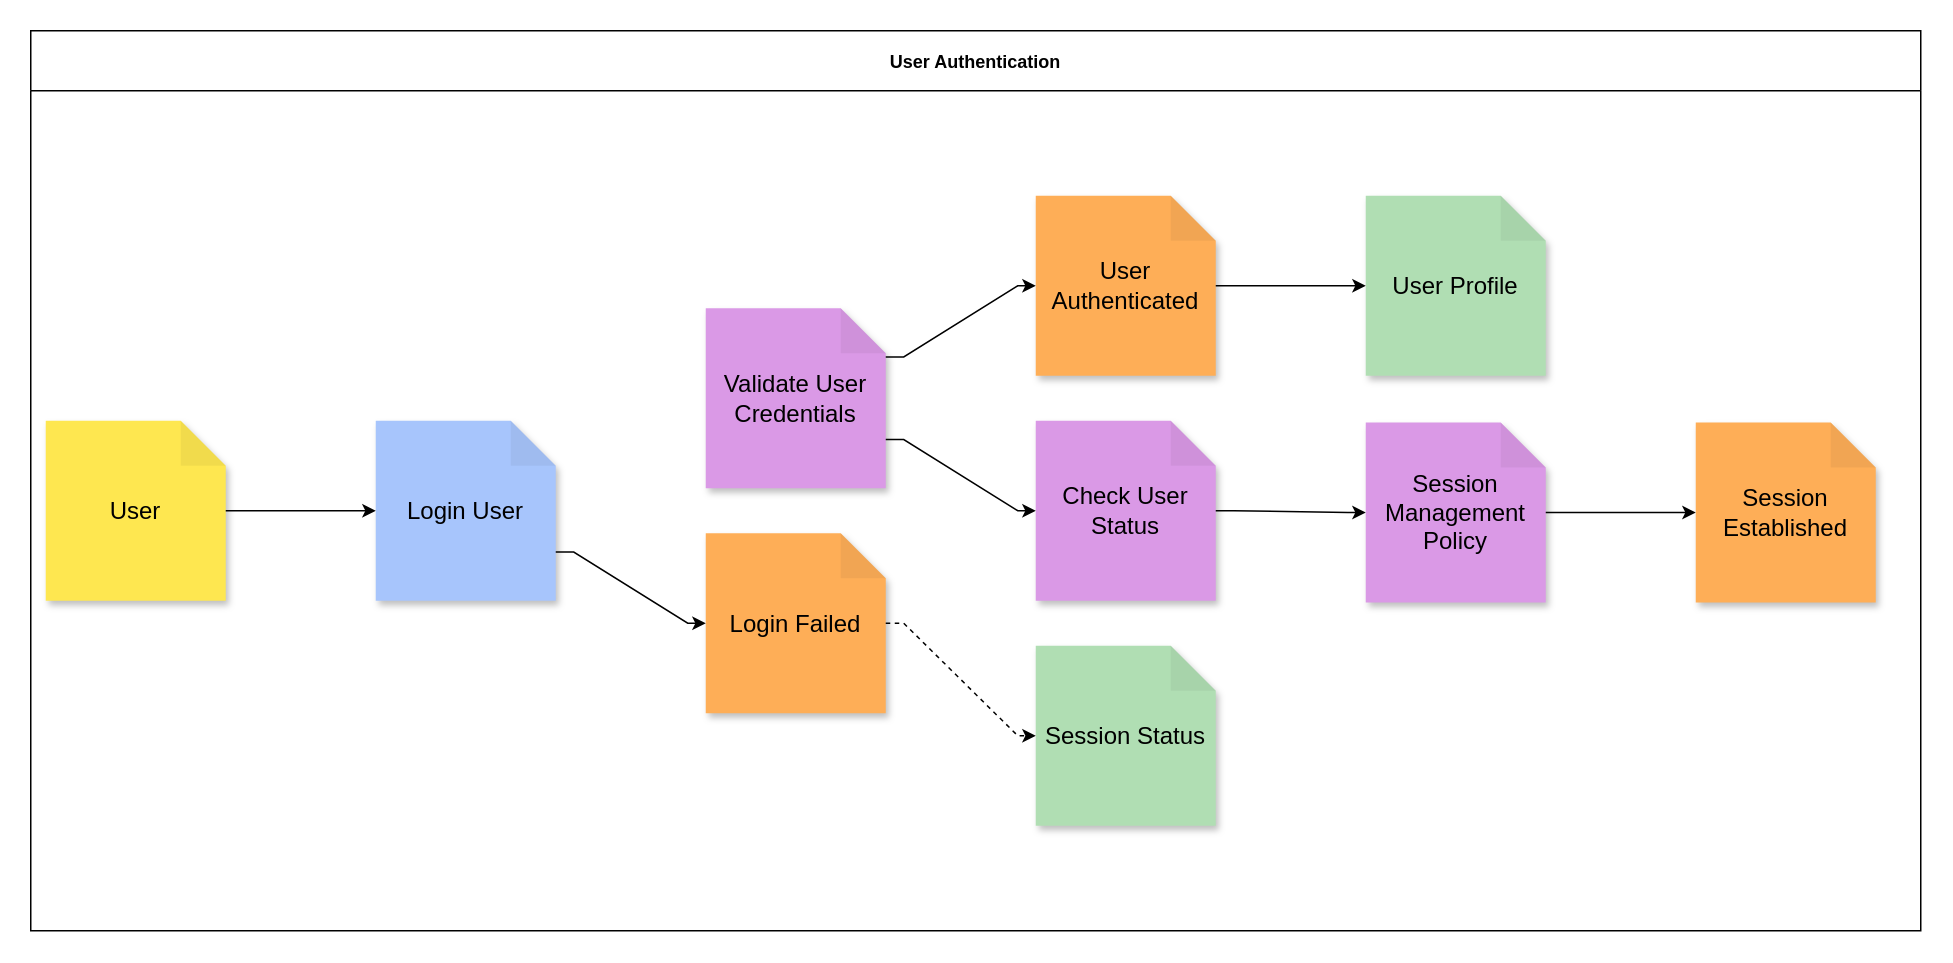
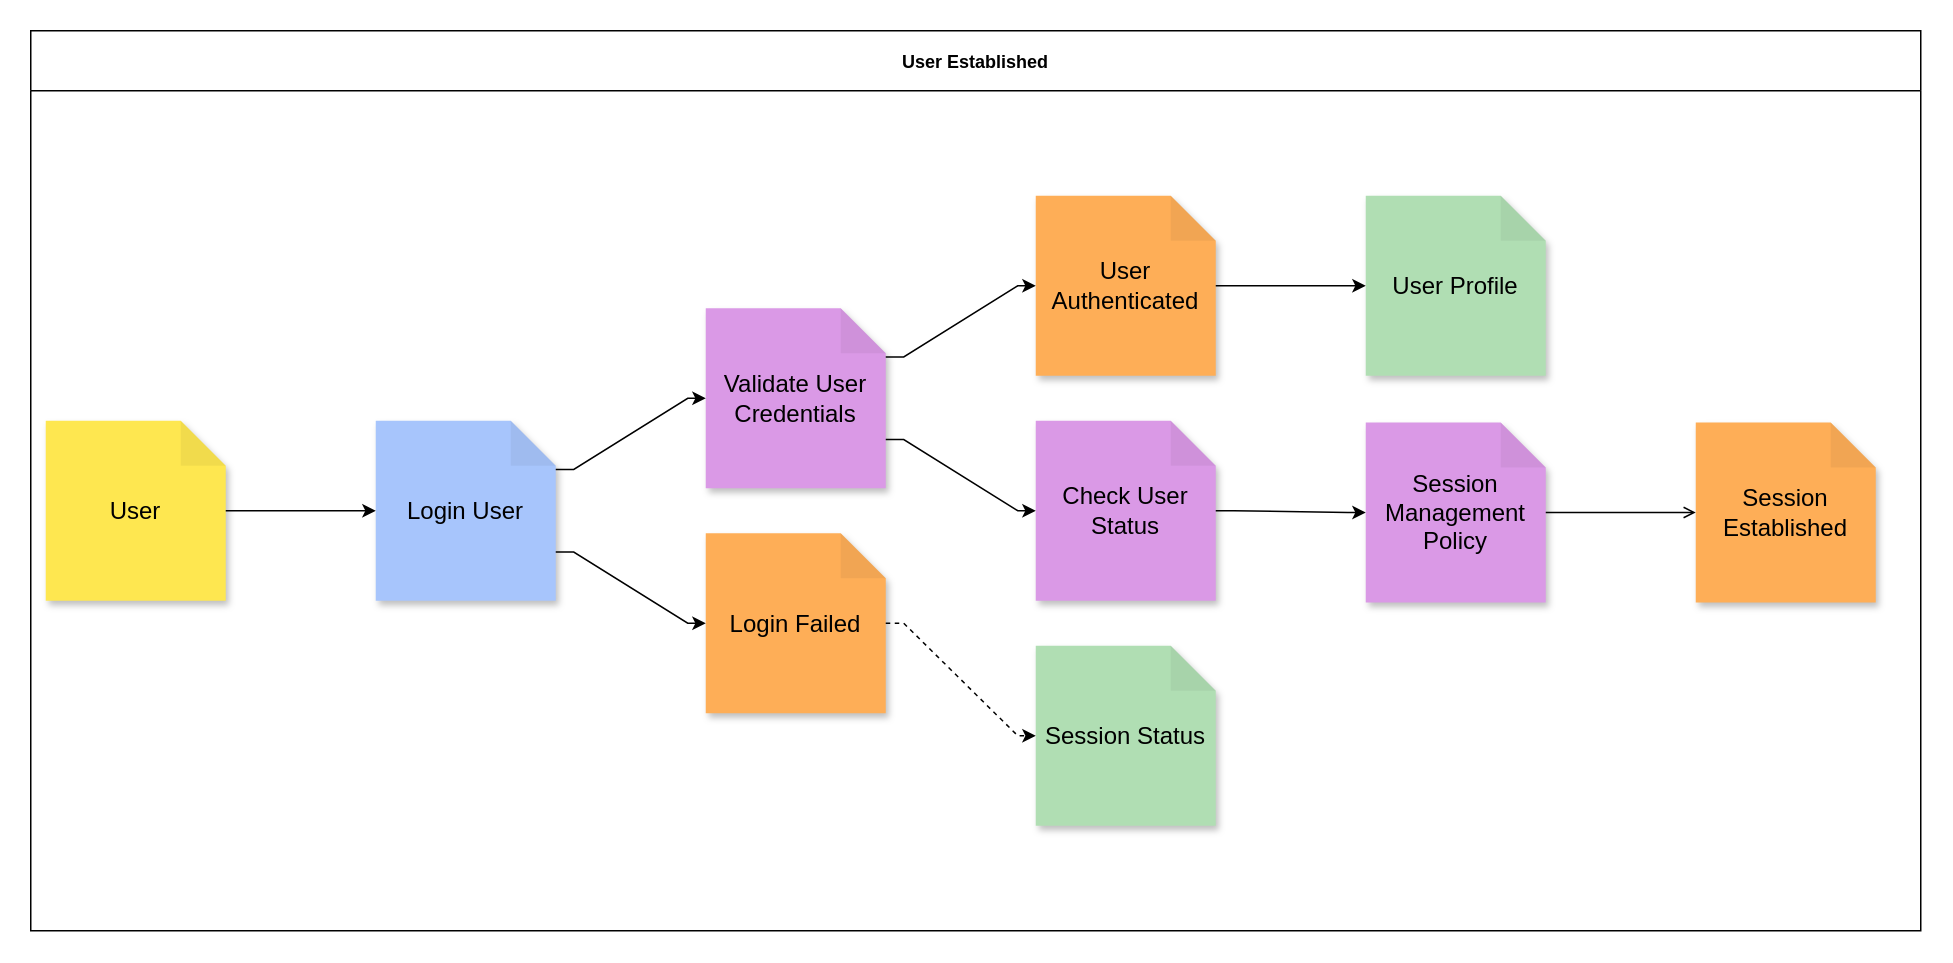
node "User Authentication": label "User Authentication" -> "User Established"
edge "Login User" -> "Validate User Credentials": added
edge "Session Management Policy" -> "Session Established": arrowhead classic -> open
